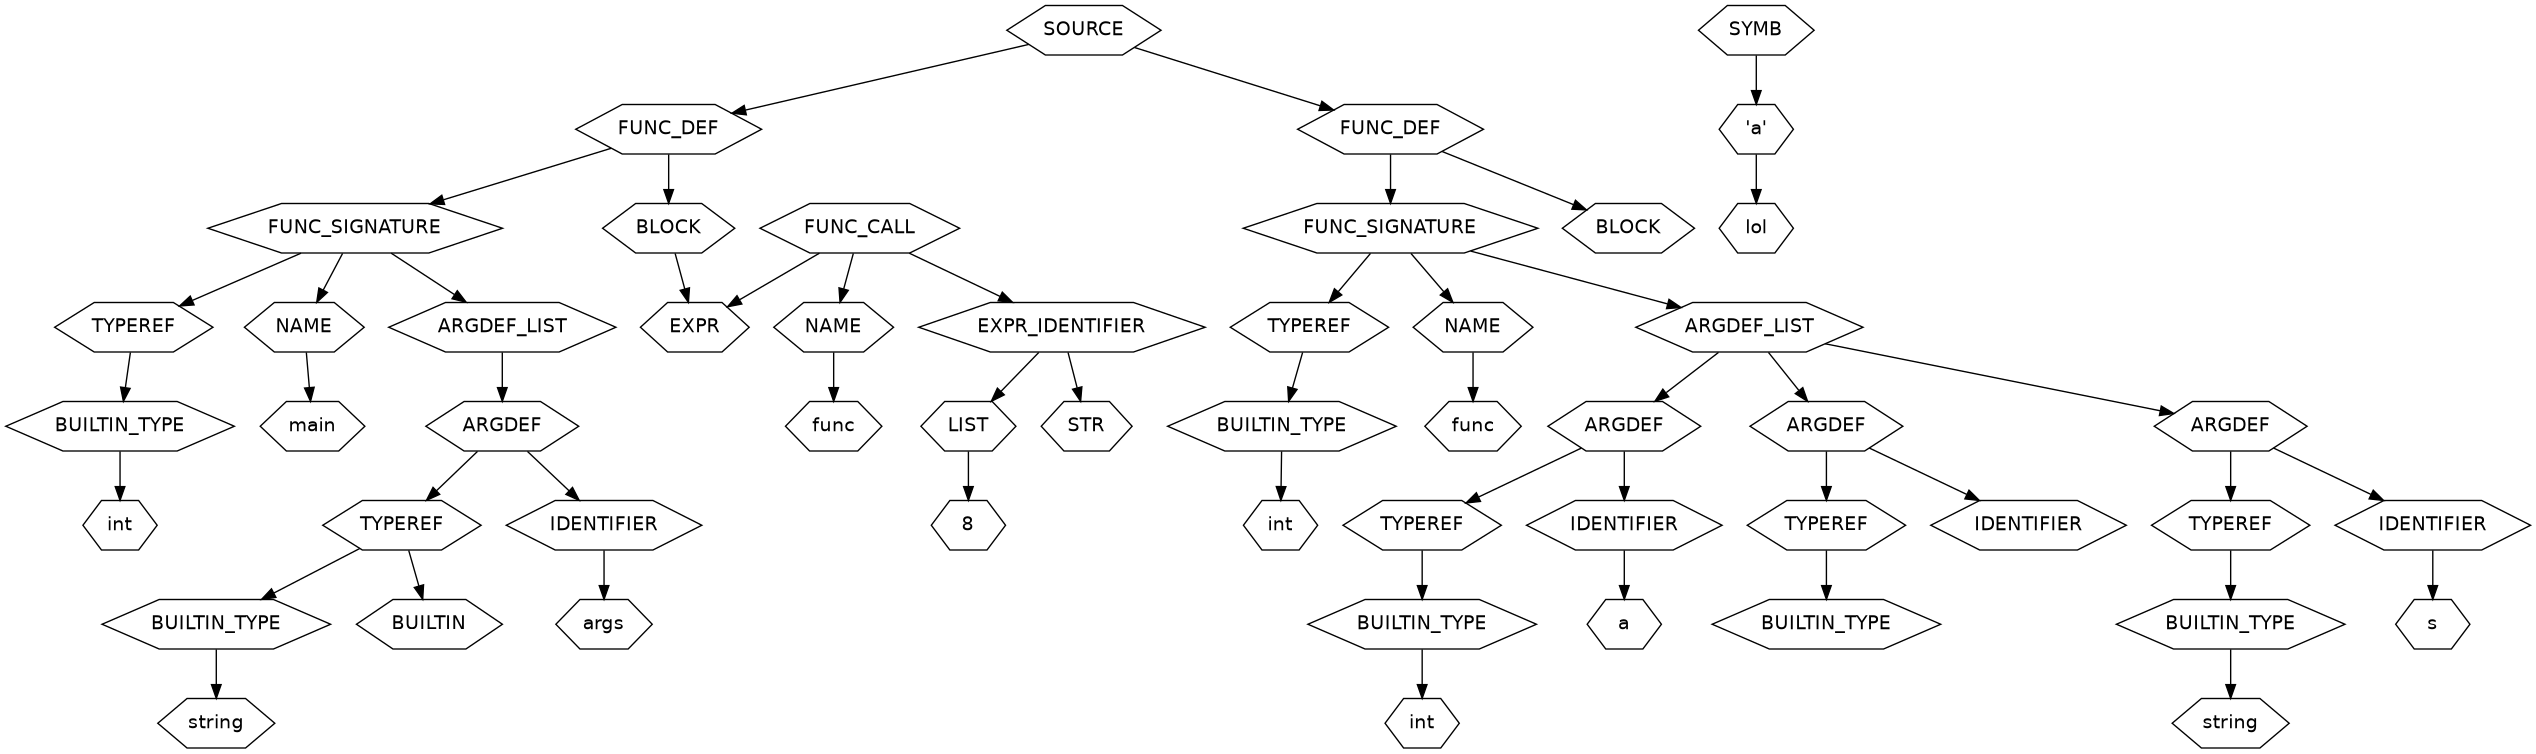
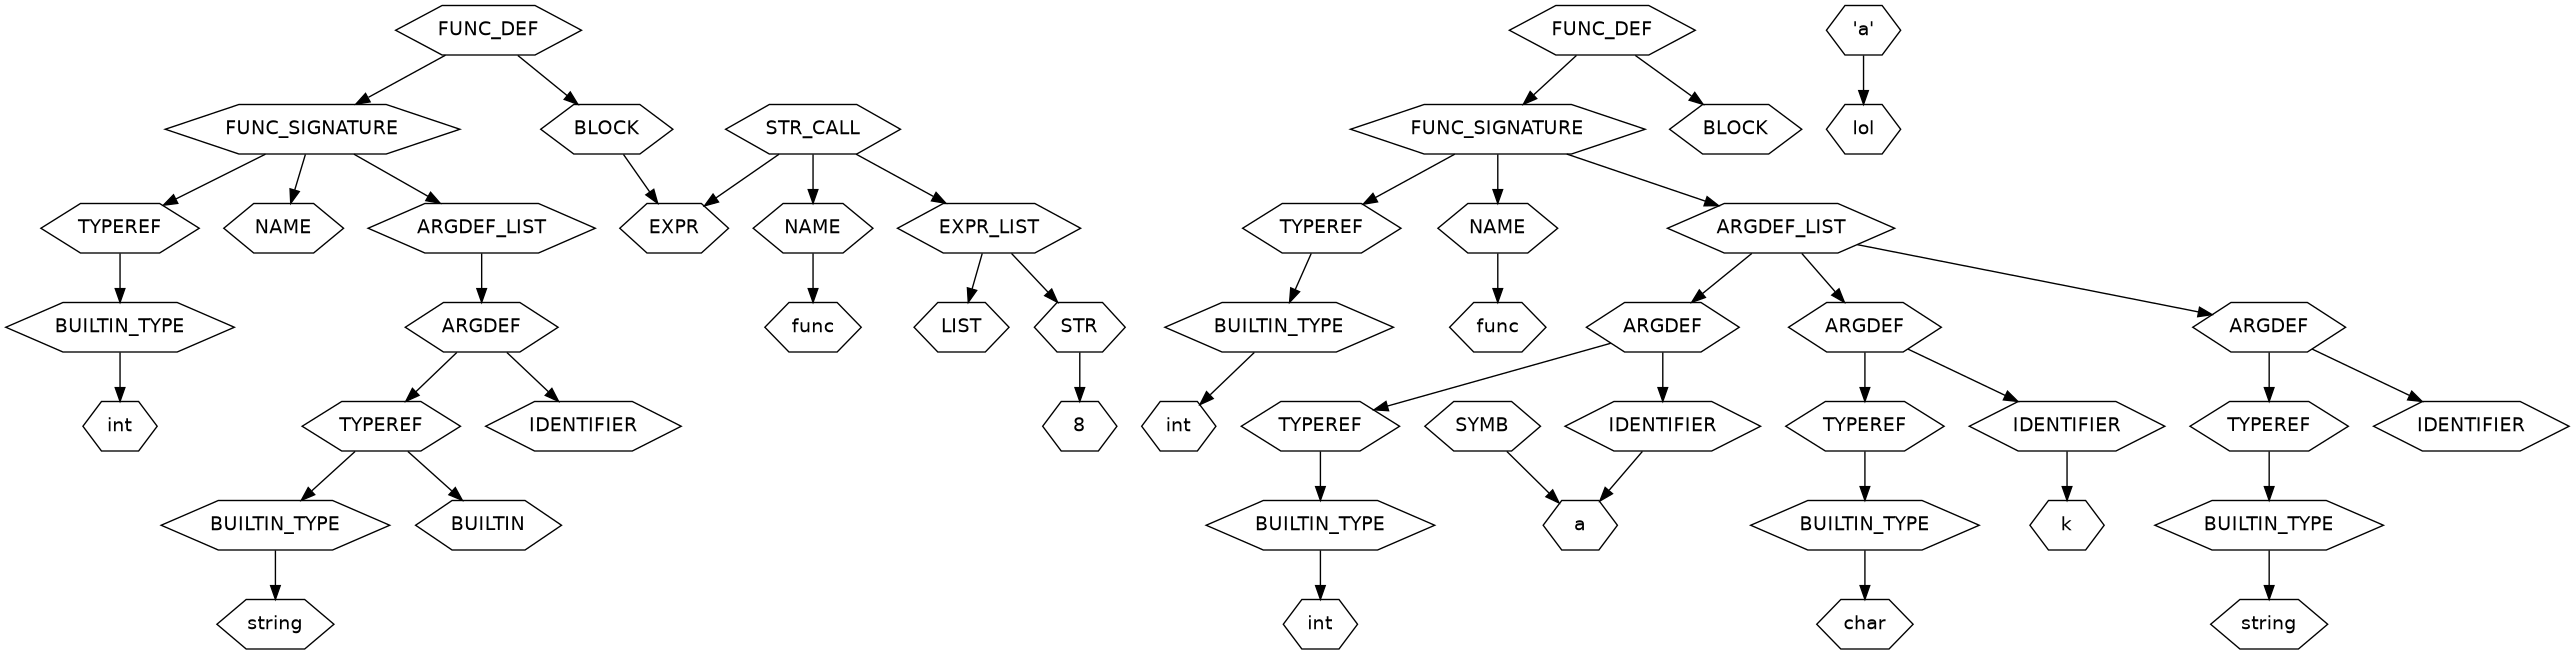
node "SOURCE": removed
edge "SYMB" -> "'a'": now "SYMB" -> "a"
node "FUNC_CALL": label "FUNC_CALL" -> "STR_CALL"
node "EXPR_IDENTIFIER": label "EXPR_IDENTIFIER" -> "EXPR_LIST"
node "main": removed
edge "LIST" -> "8": now "STR" -> "8"
node "k": added
node "args": removed
node "char": added
node "s": removed
